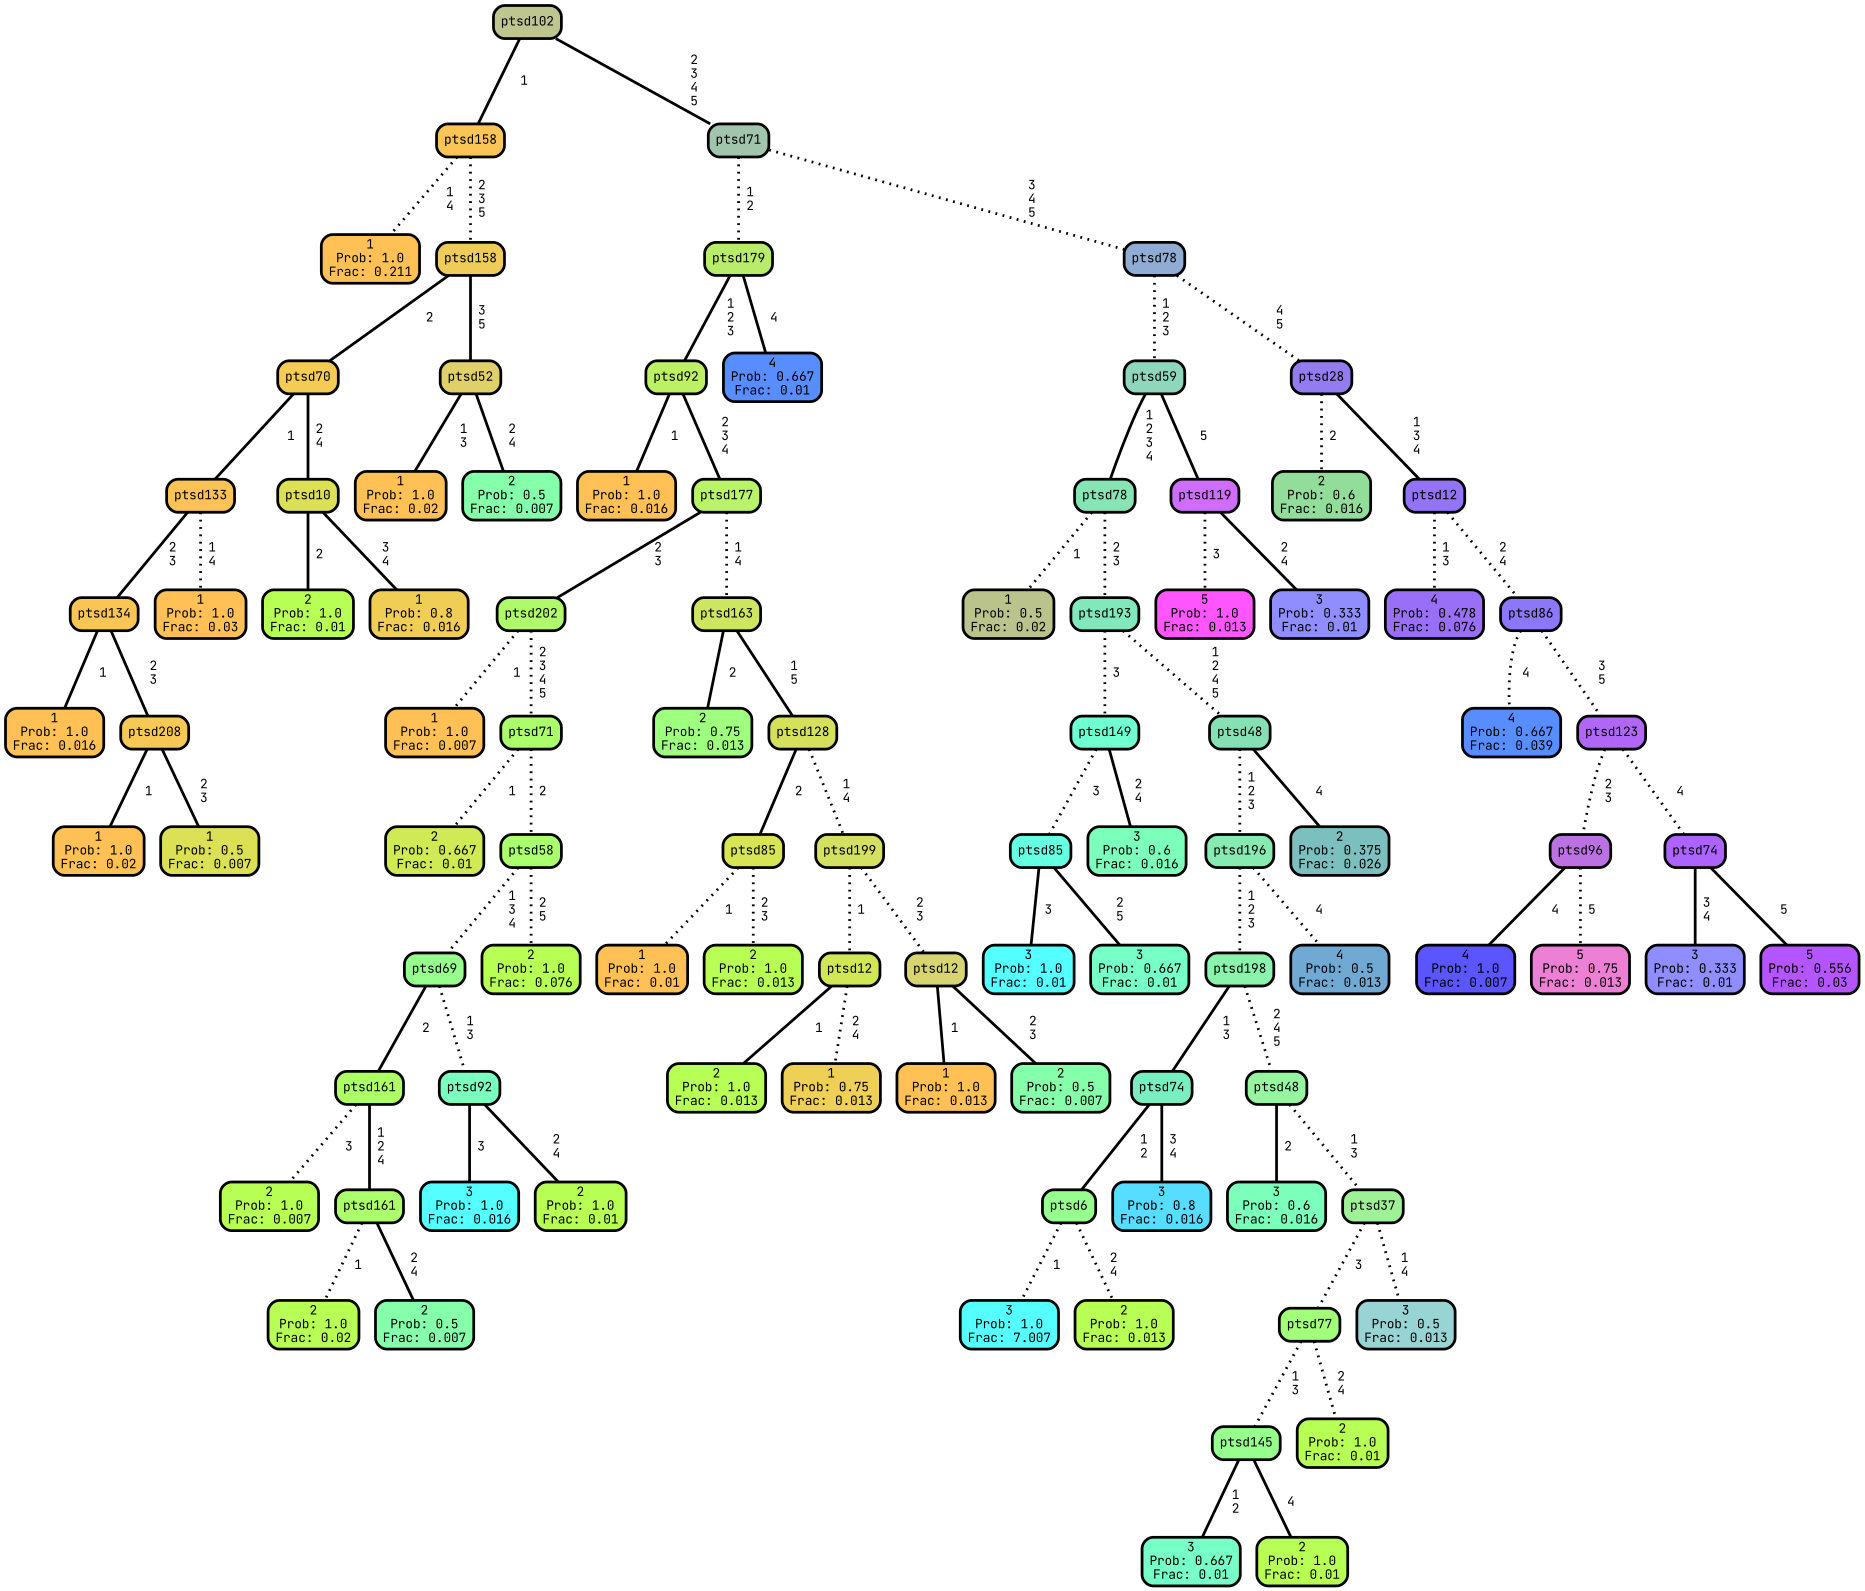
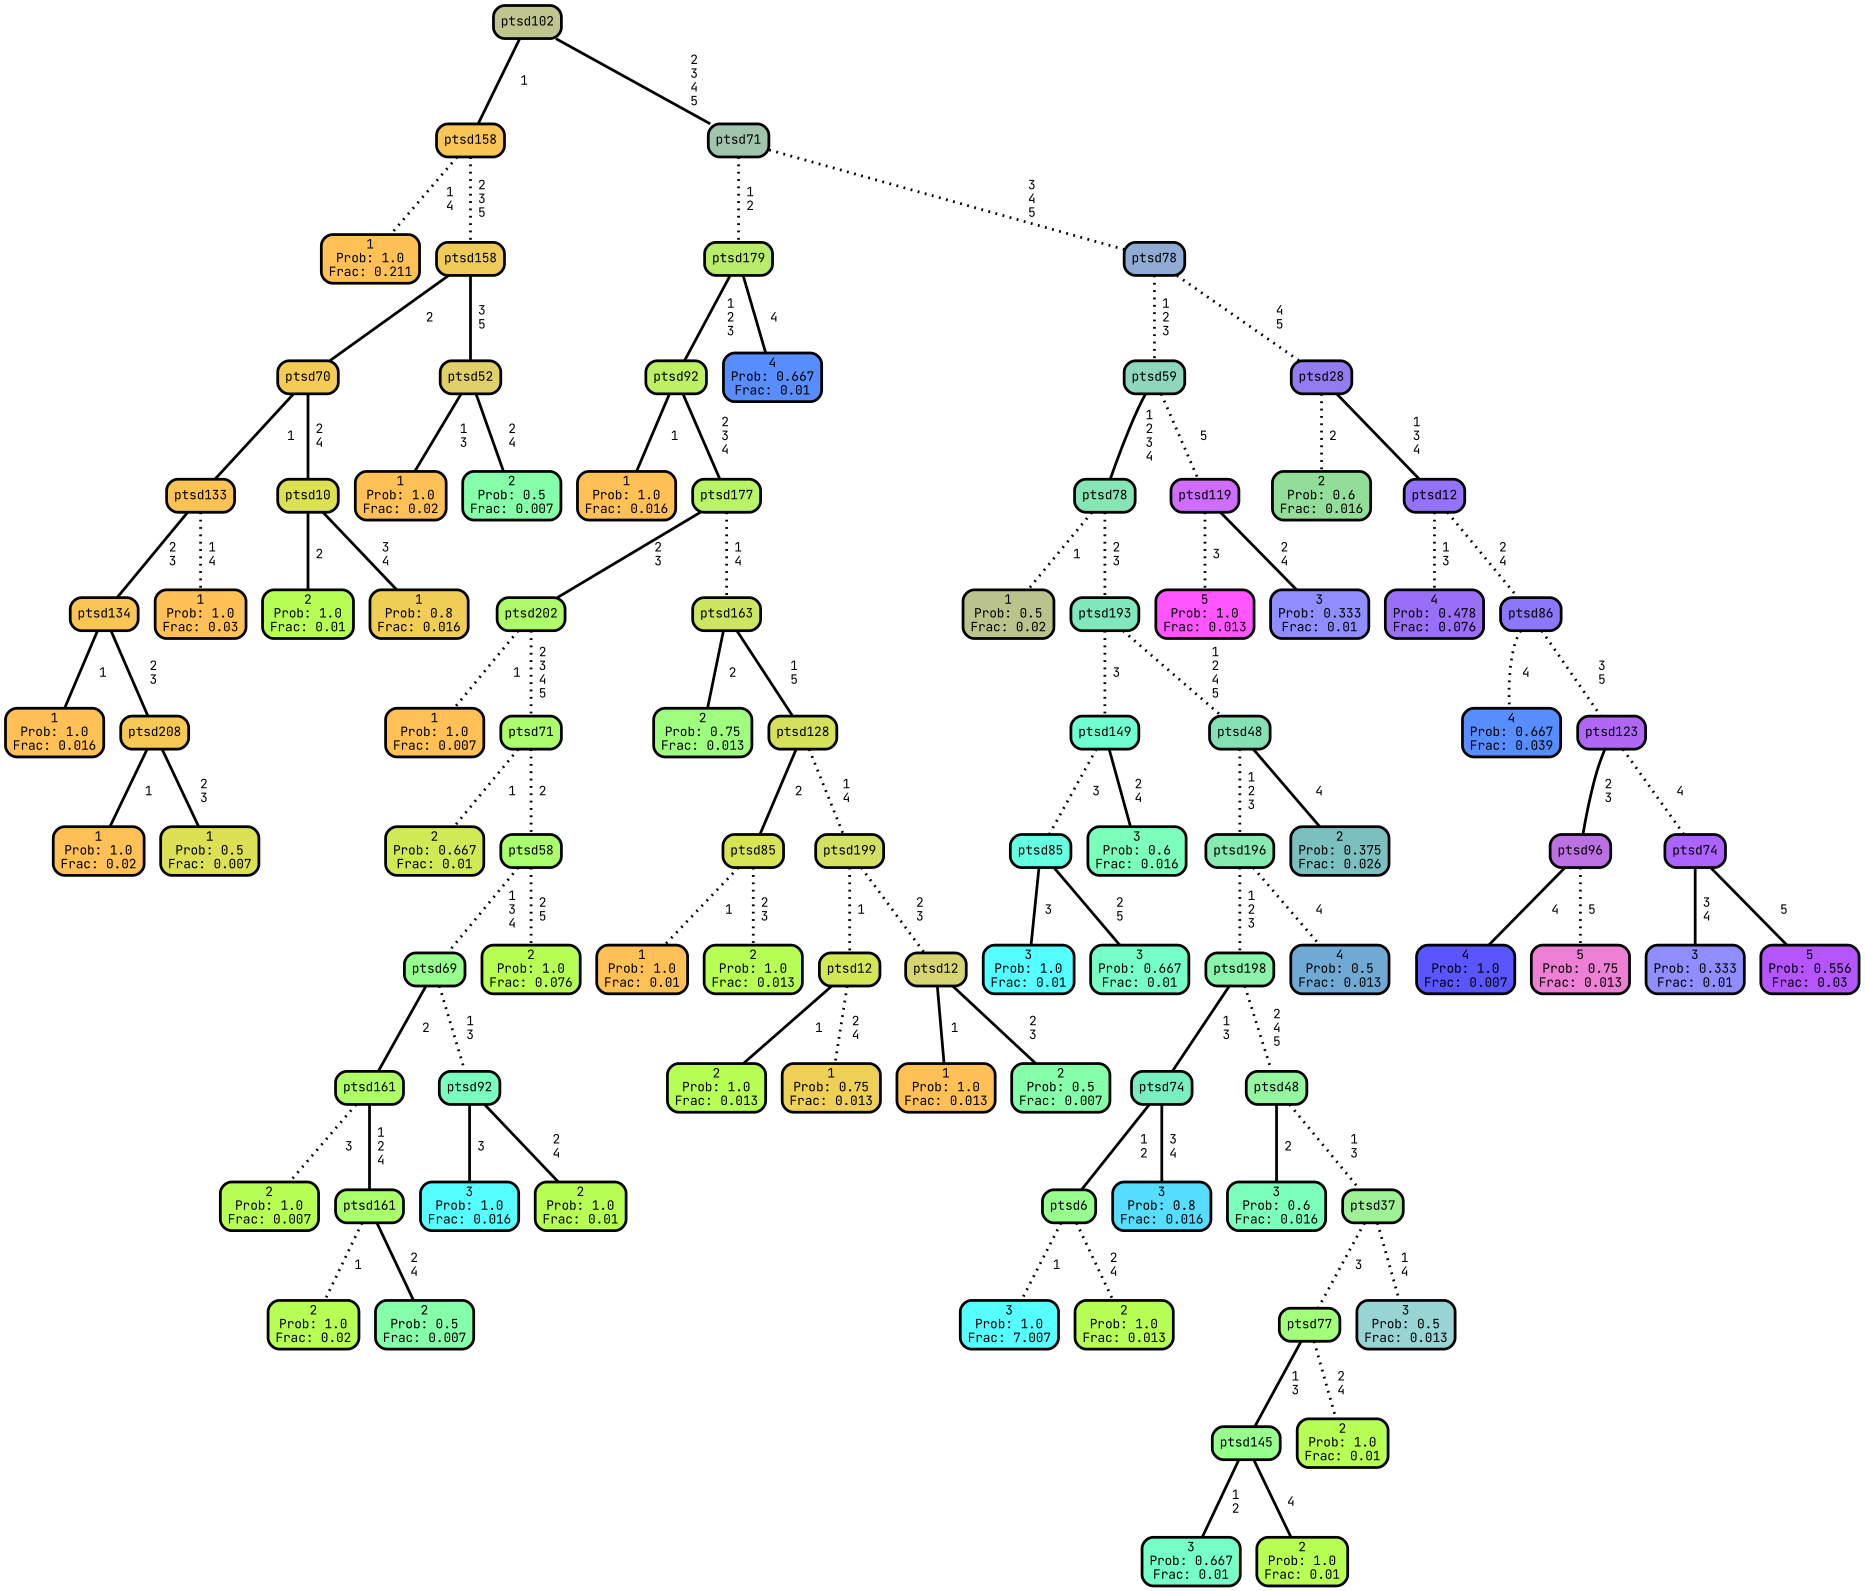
edge "ptsd59" -- "ptsd119": style solid -> dotted
edge "ptsd123" -- "ptsd96": style dotted -> solid
edge "ptsd77" -- "ptsd145": style dotted -> solid
